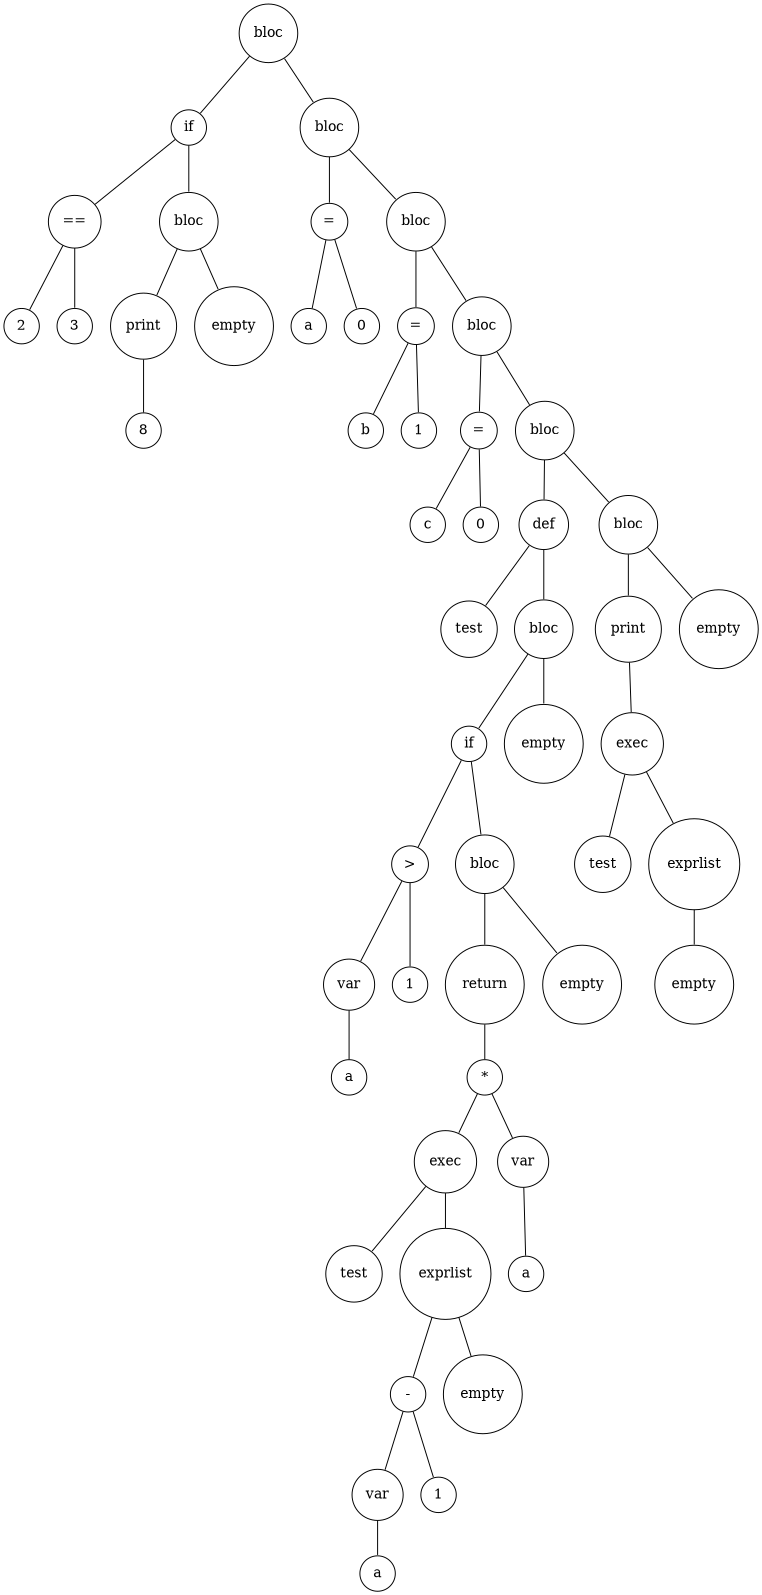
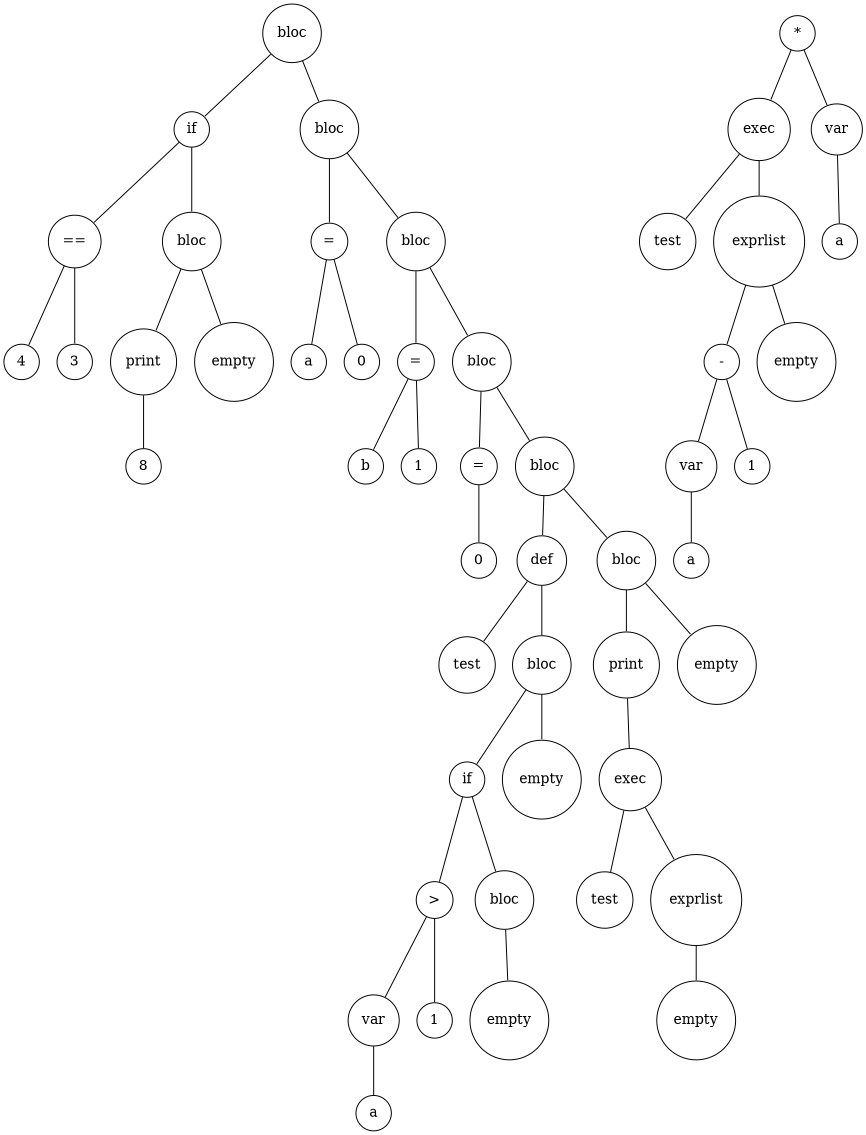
node "2": label "2" -> "4"
node "c": removed
node "return": removed
